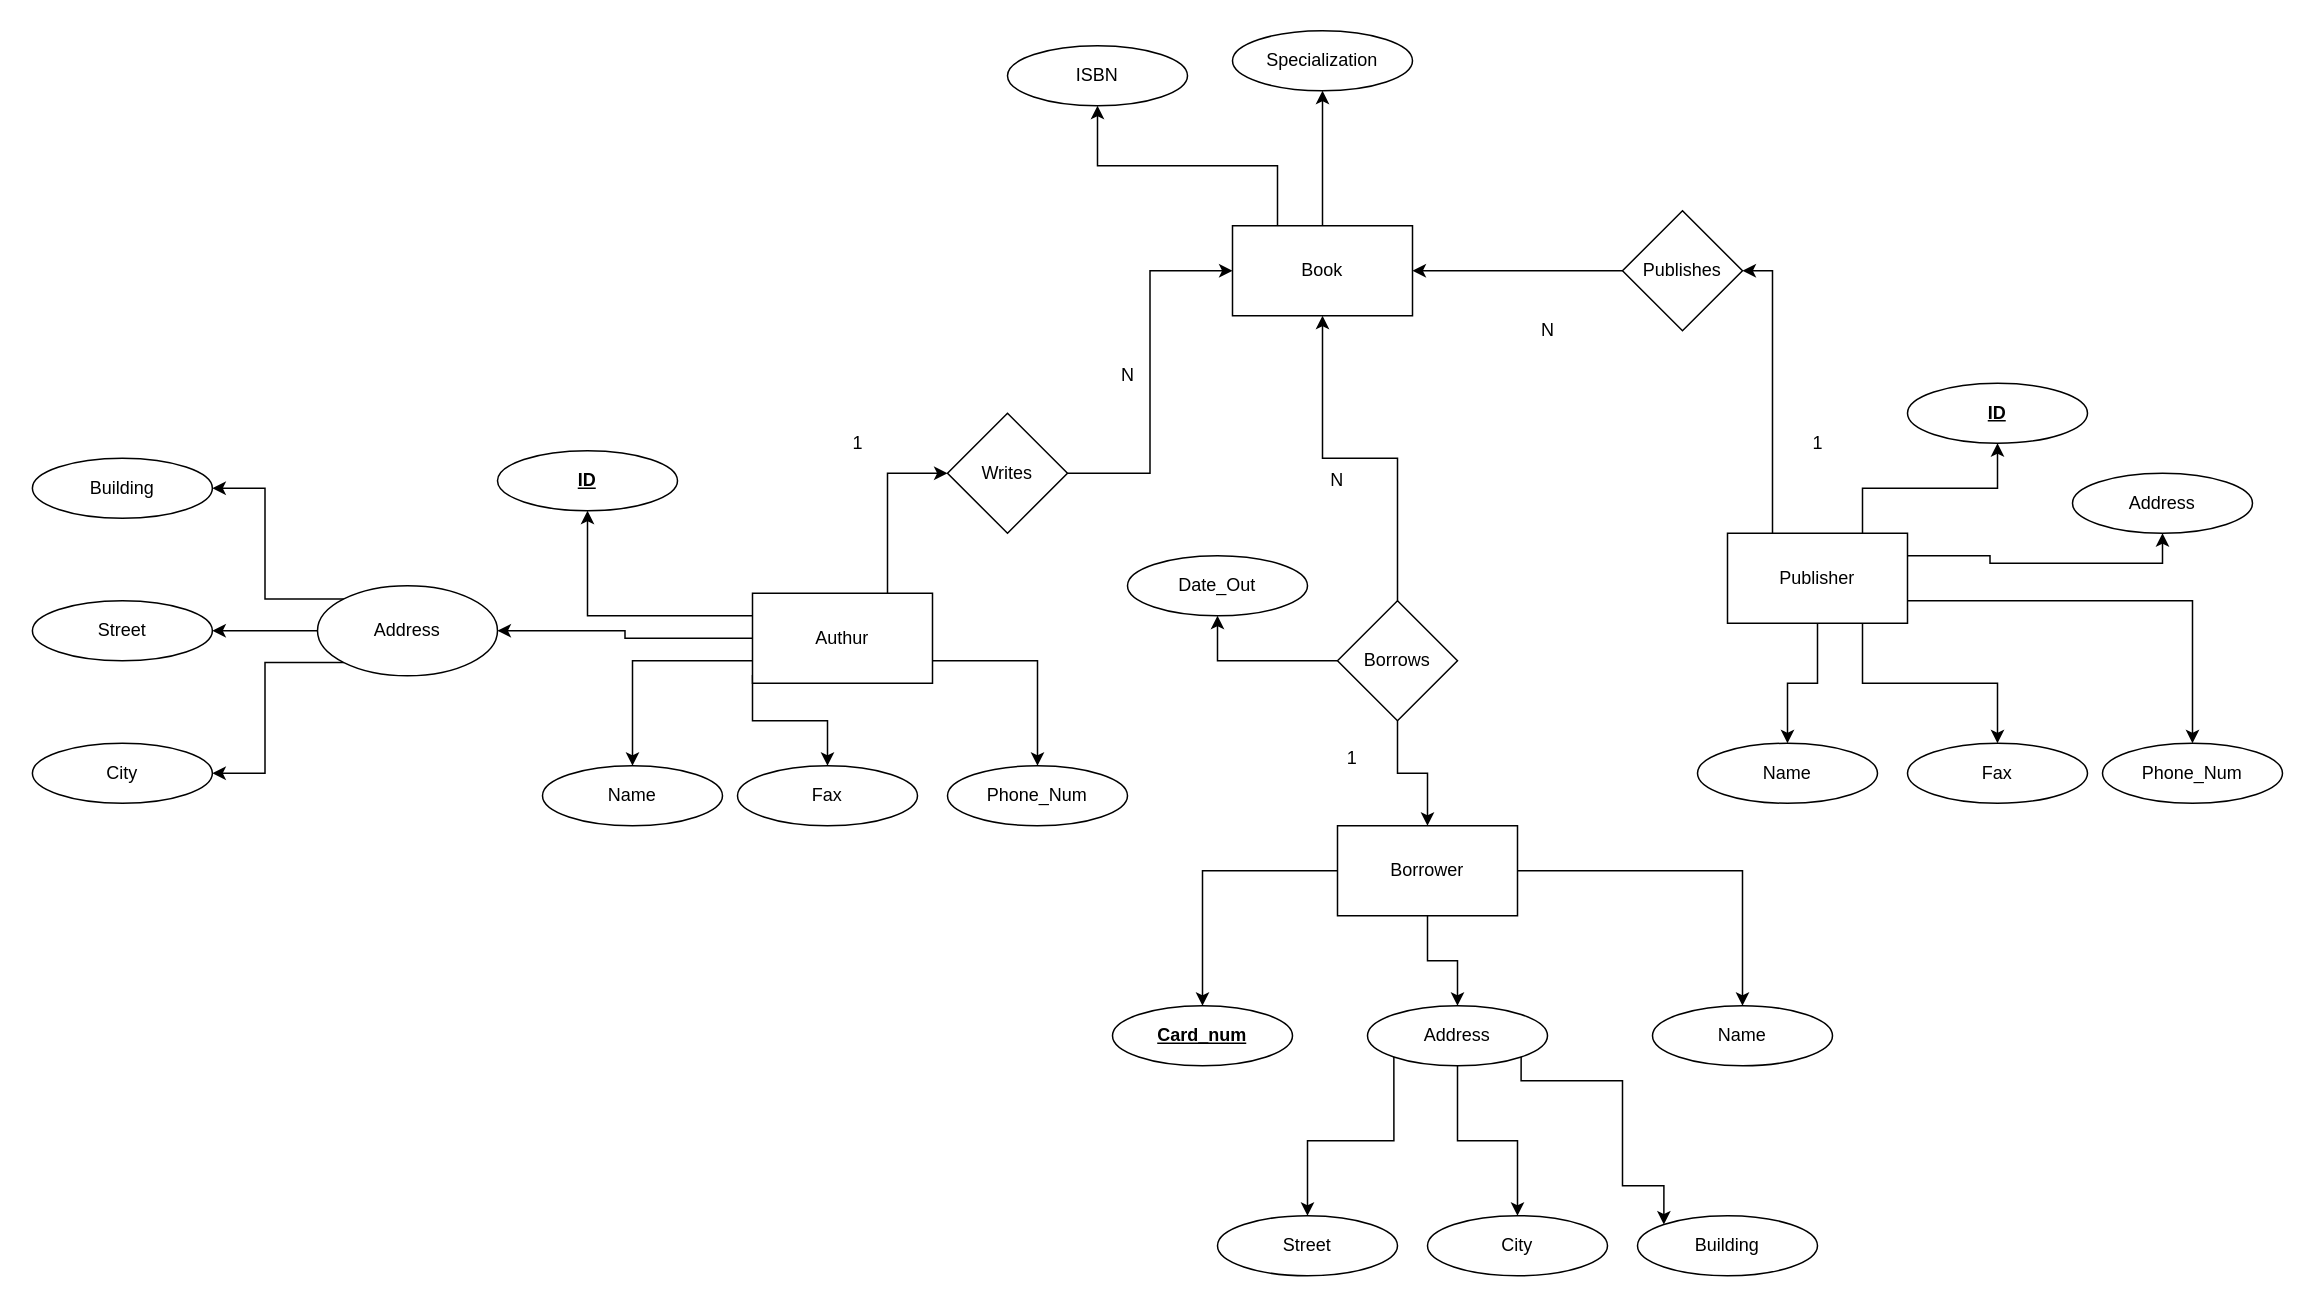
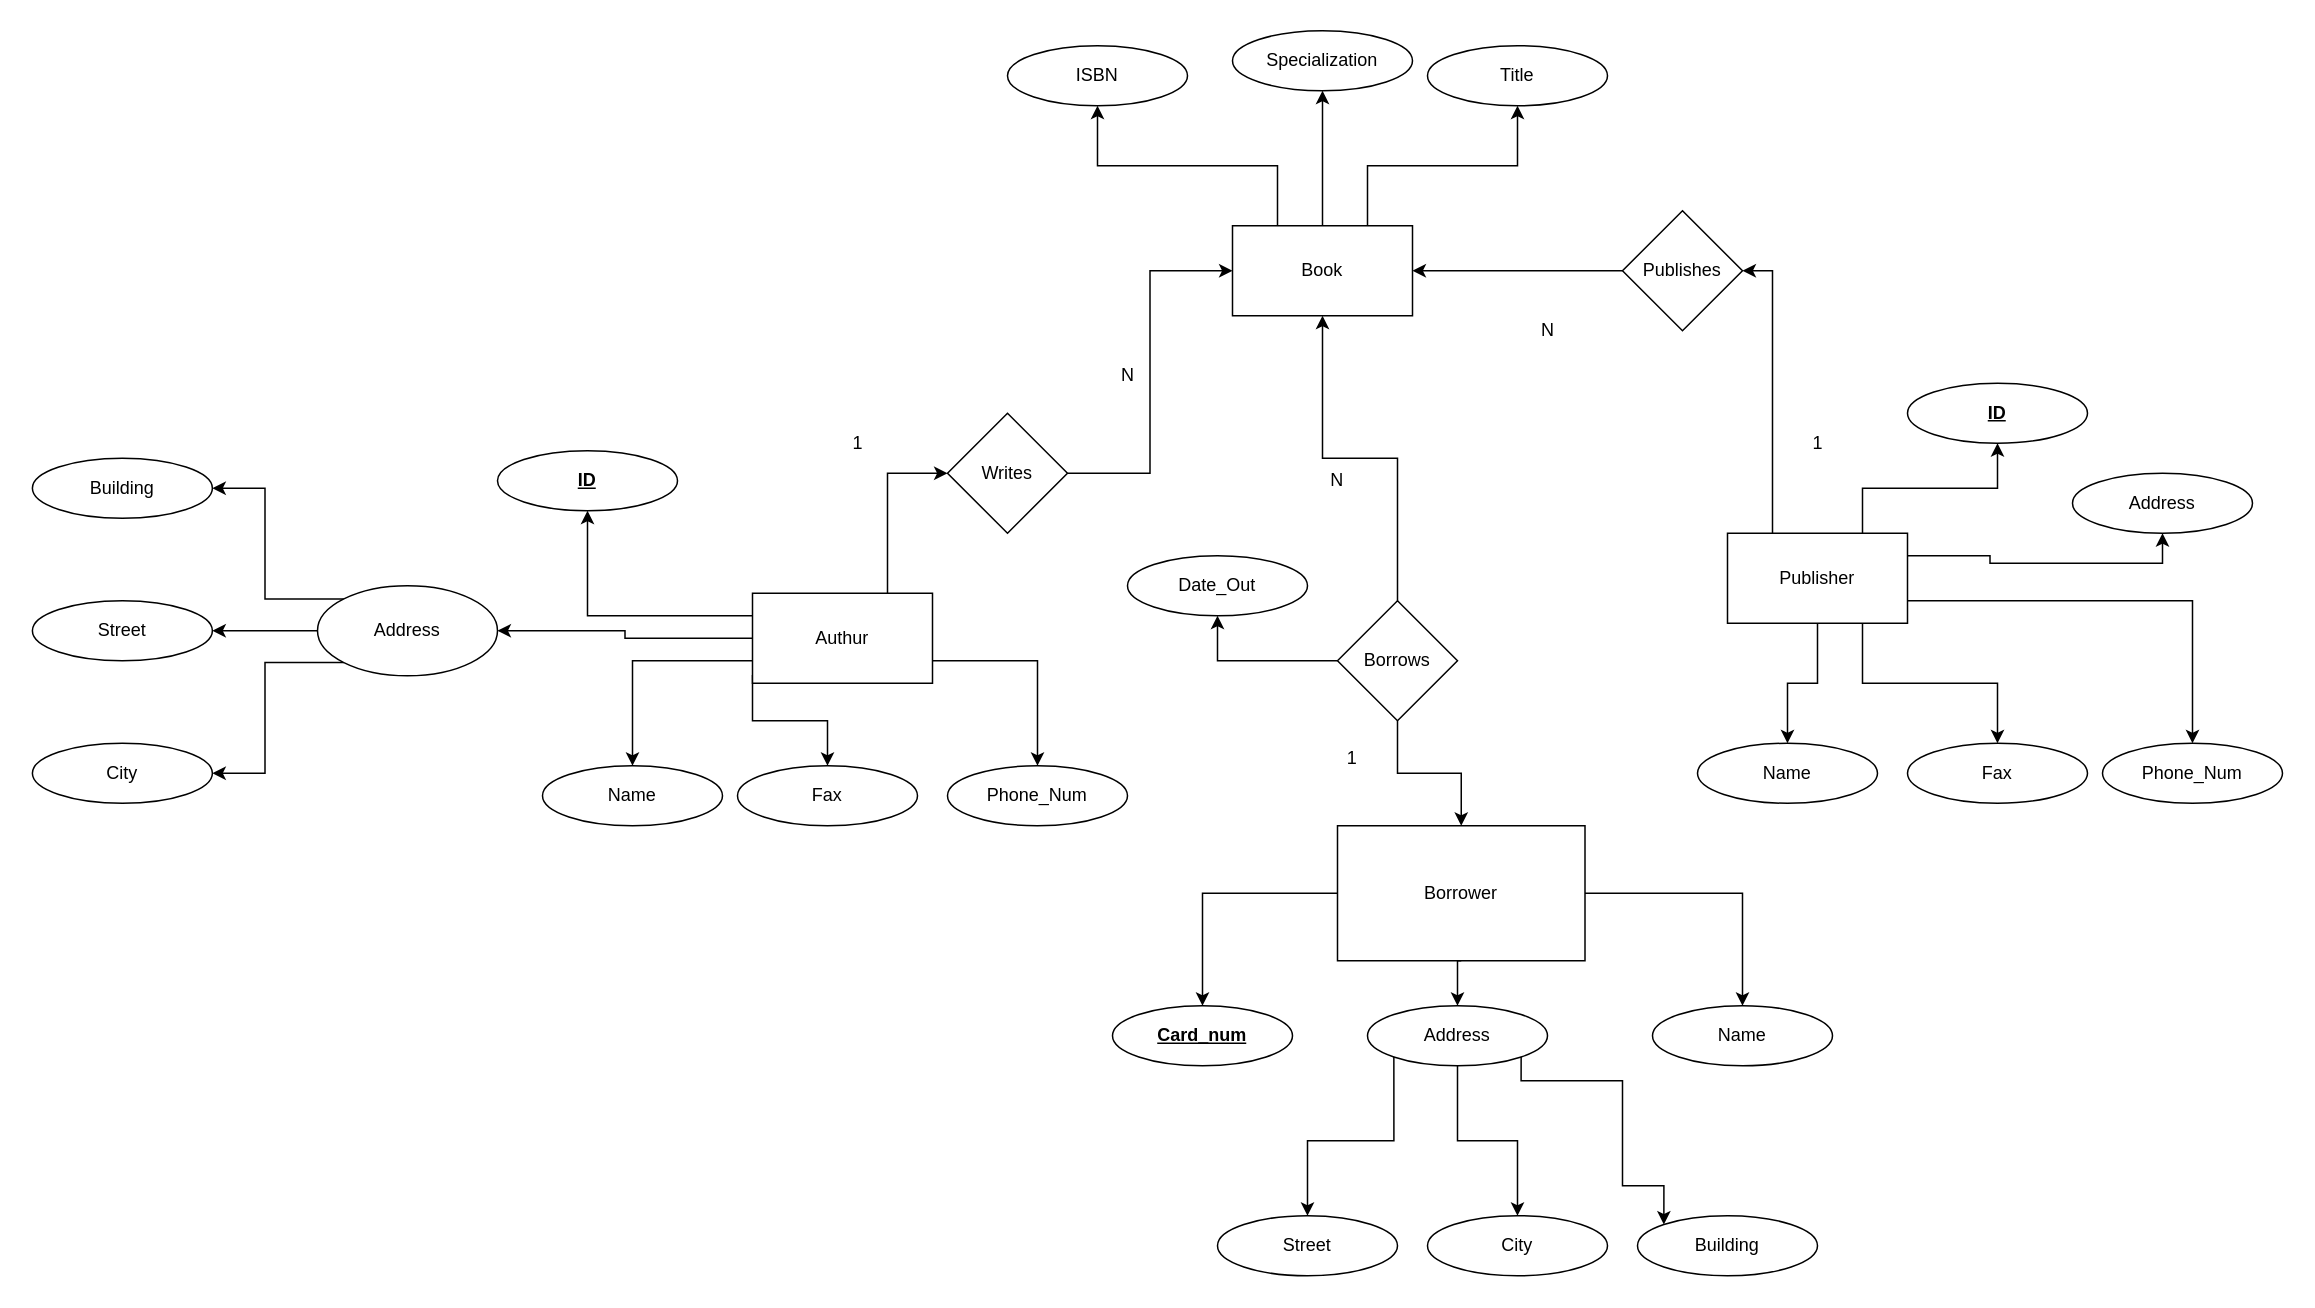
node "Title": added
edge "Book" -> "Title": added
node "Borrower": size 180x90 -> 248x135
